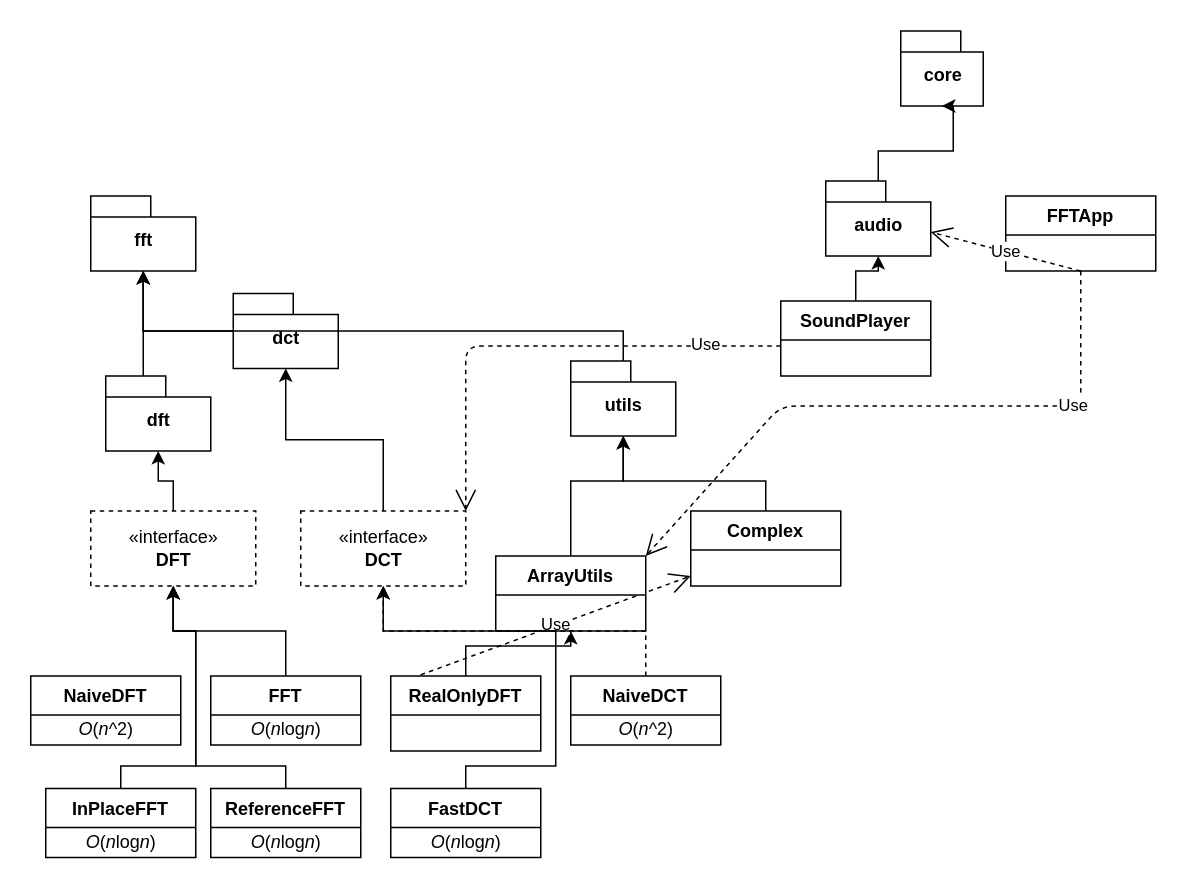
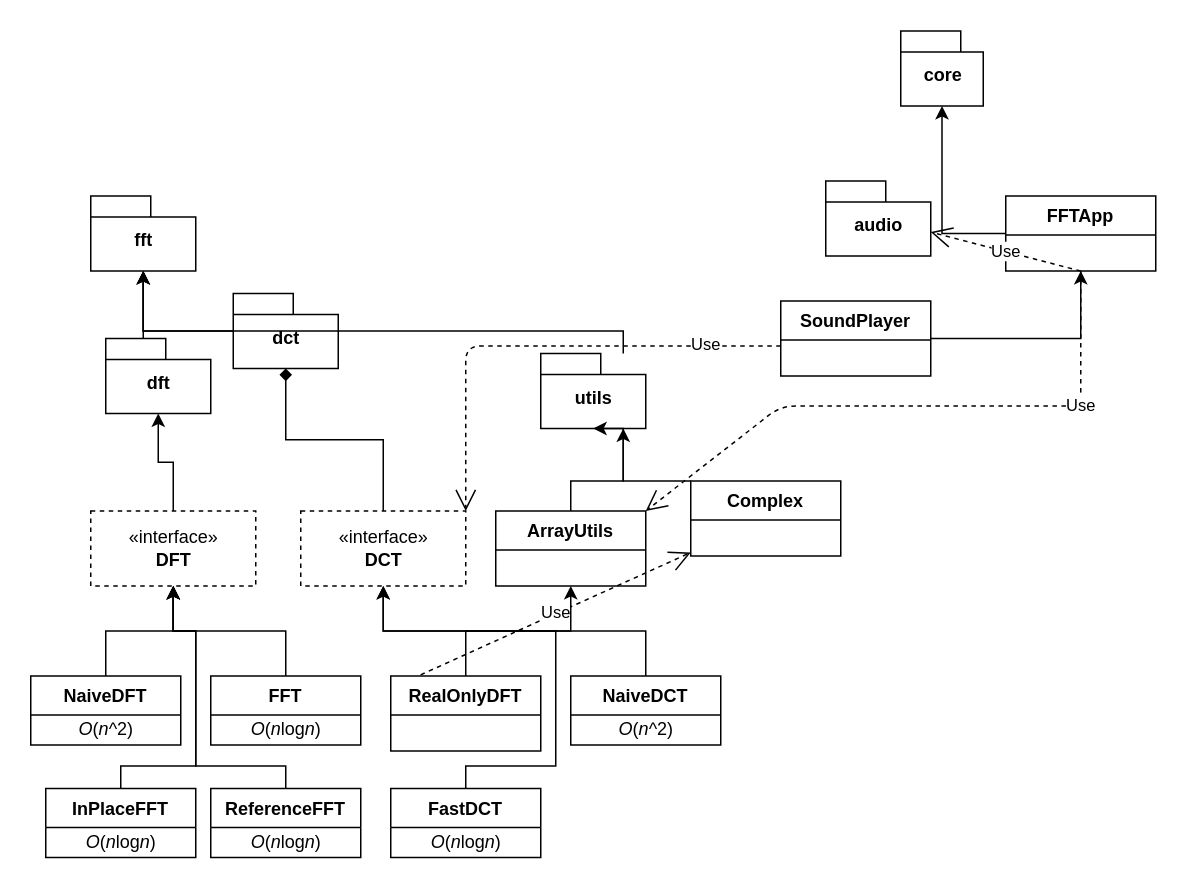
edge "audio" -> "core": removed
edge "FFTApp" -> "core": added
edge "SoundPlayer" -> "audio": now "SoundPlayer" -> "FFTApp"
edge "«interface» DCT" -> "dct": arrowhead classic -> diamond
node "utils": moved (623, 398) -> (593, 391)
node "dft": moved (158, 413) -> (158, 376)
node "Complex": moved (766, 548) -> (766, 518)
node "ArrayUtils": moved (571, 593) -> (571, 548)
edge "NaiveDFT" -> "«interface» DFT": added
edge "NaiveDCT" -> "«interface» DCT": style dashed -> solid
